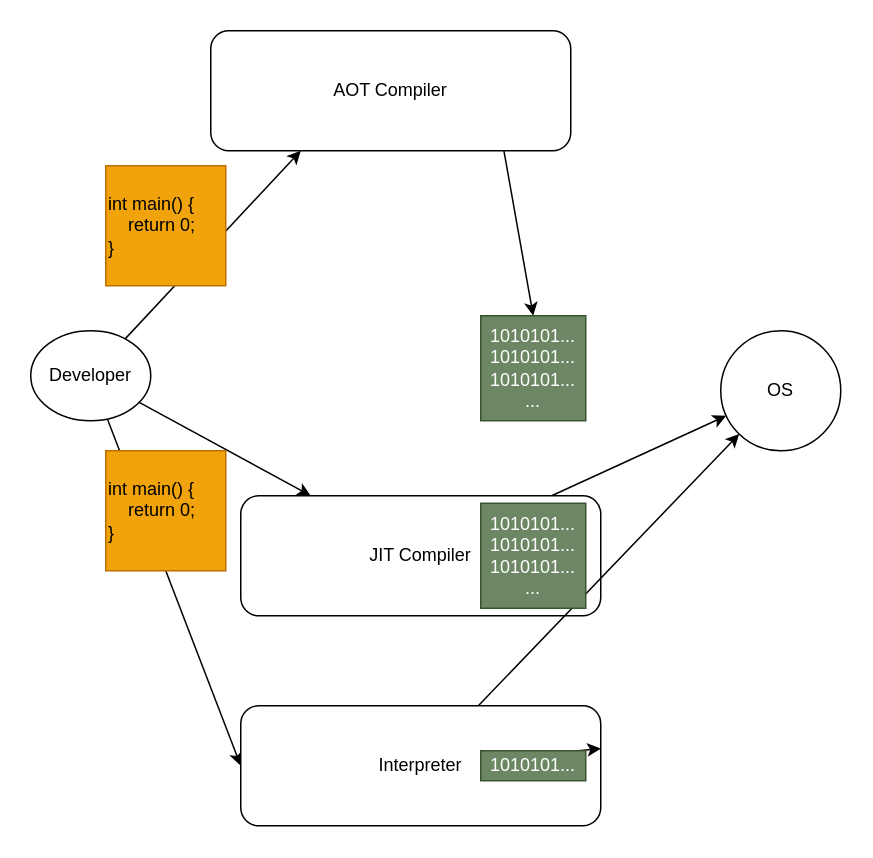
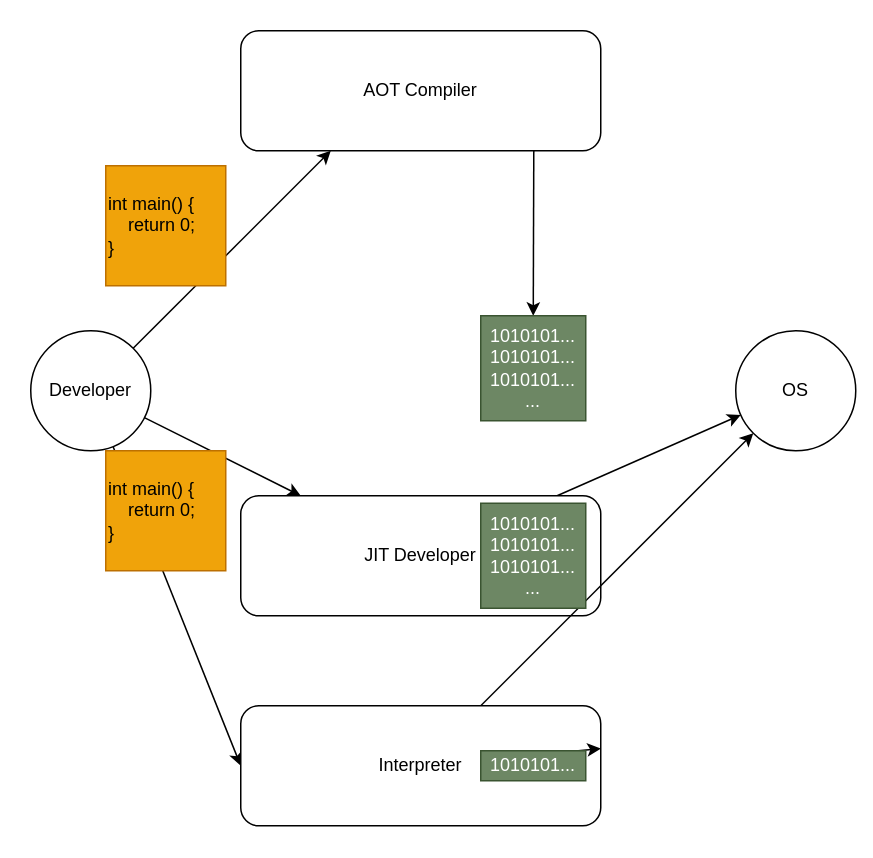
node "AOT Compiler": moved (391, 91) -> (421, 91)
node "Developer": size 120x90 -> 120x120
node "OS": moved (781, 391) -> (796, 391)
node "JIT Compiler": label "JIT Compiler" -> "JIT Developer"
